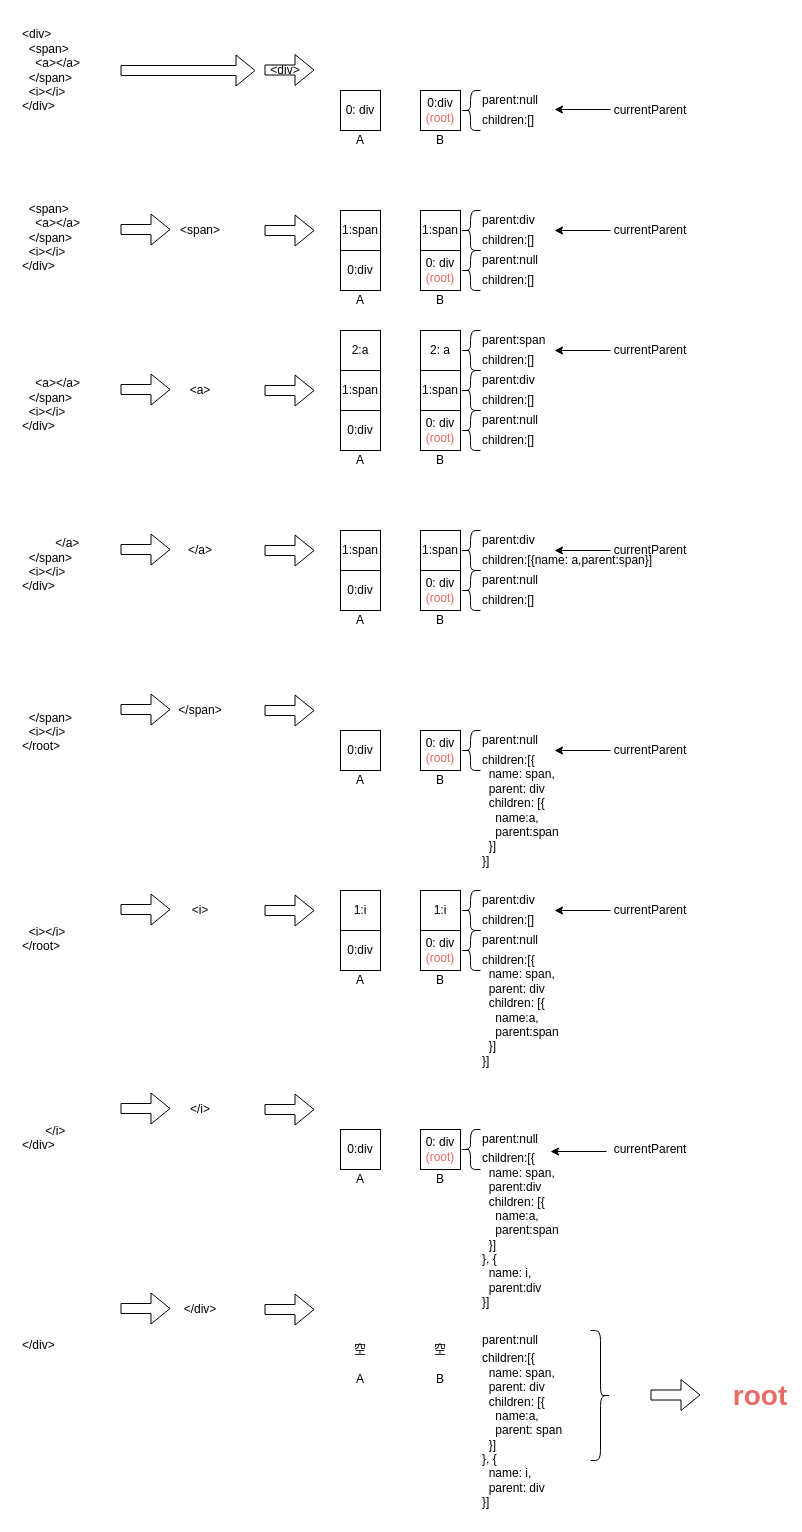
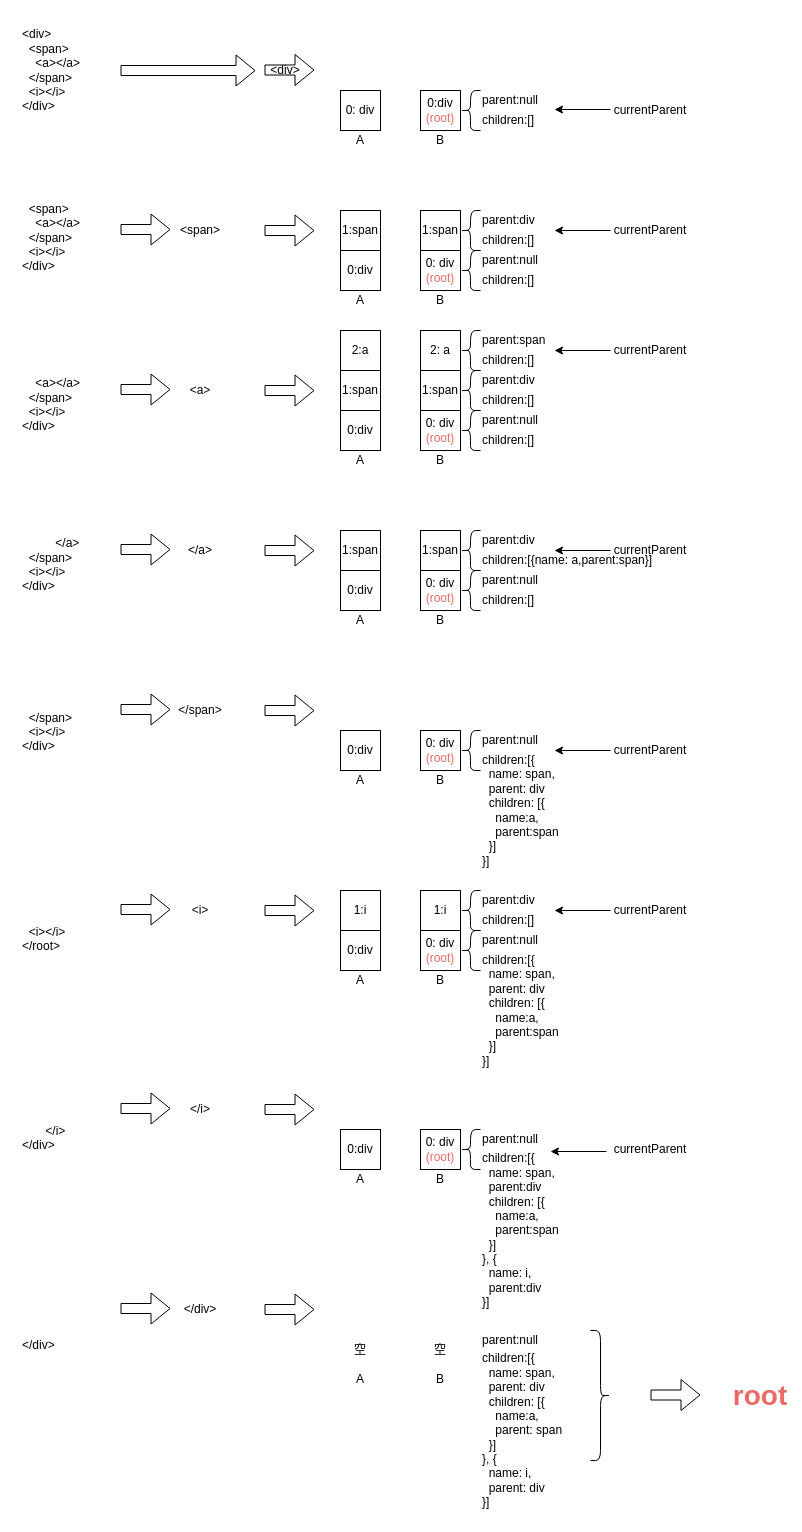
node "</span> <i></i> </root>": label "</span> <i></i> </root>" -> "</span> <i></i> </div>"
